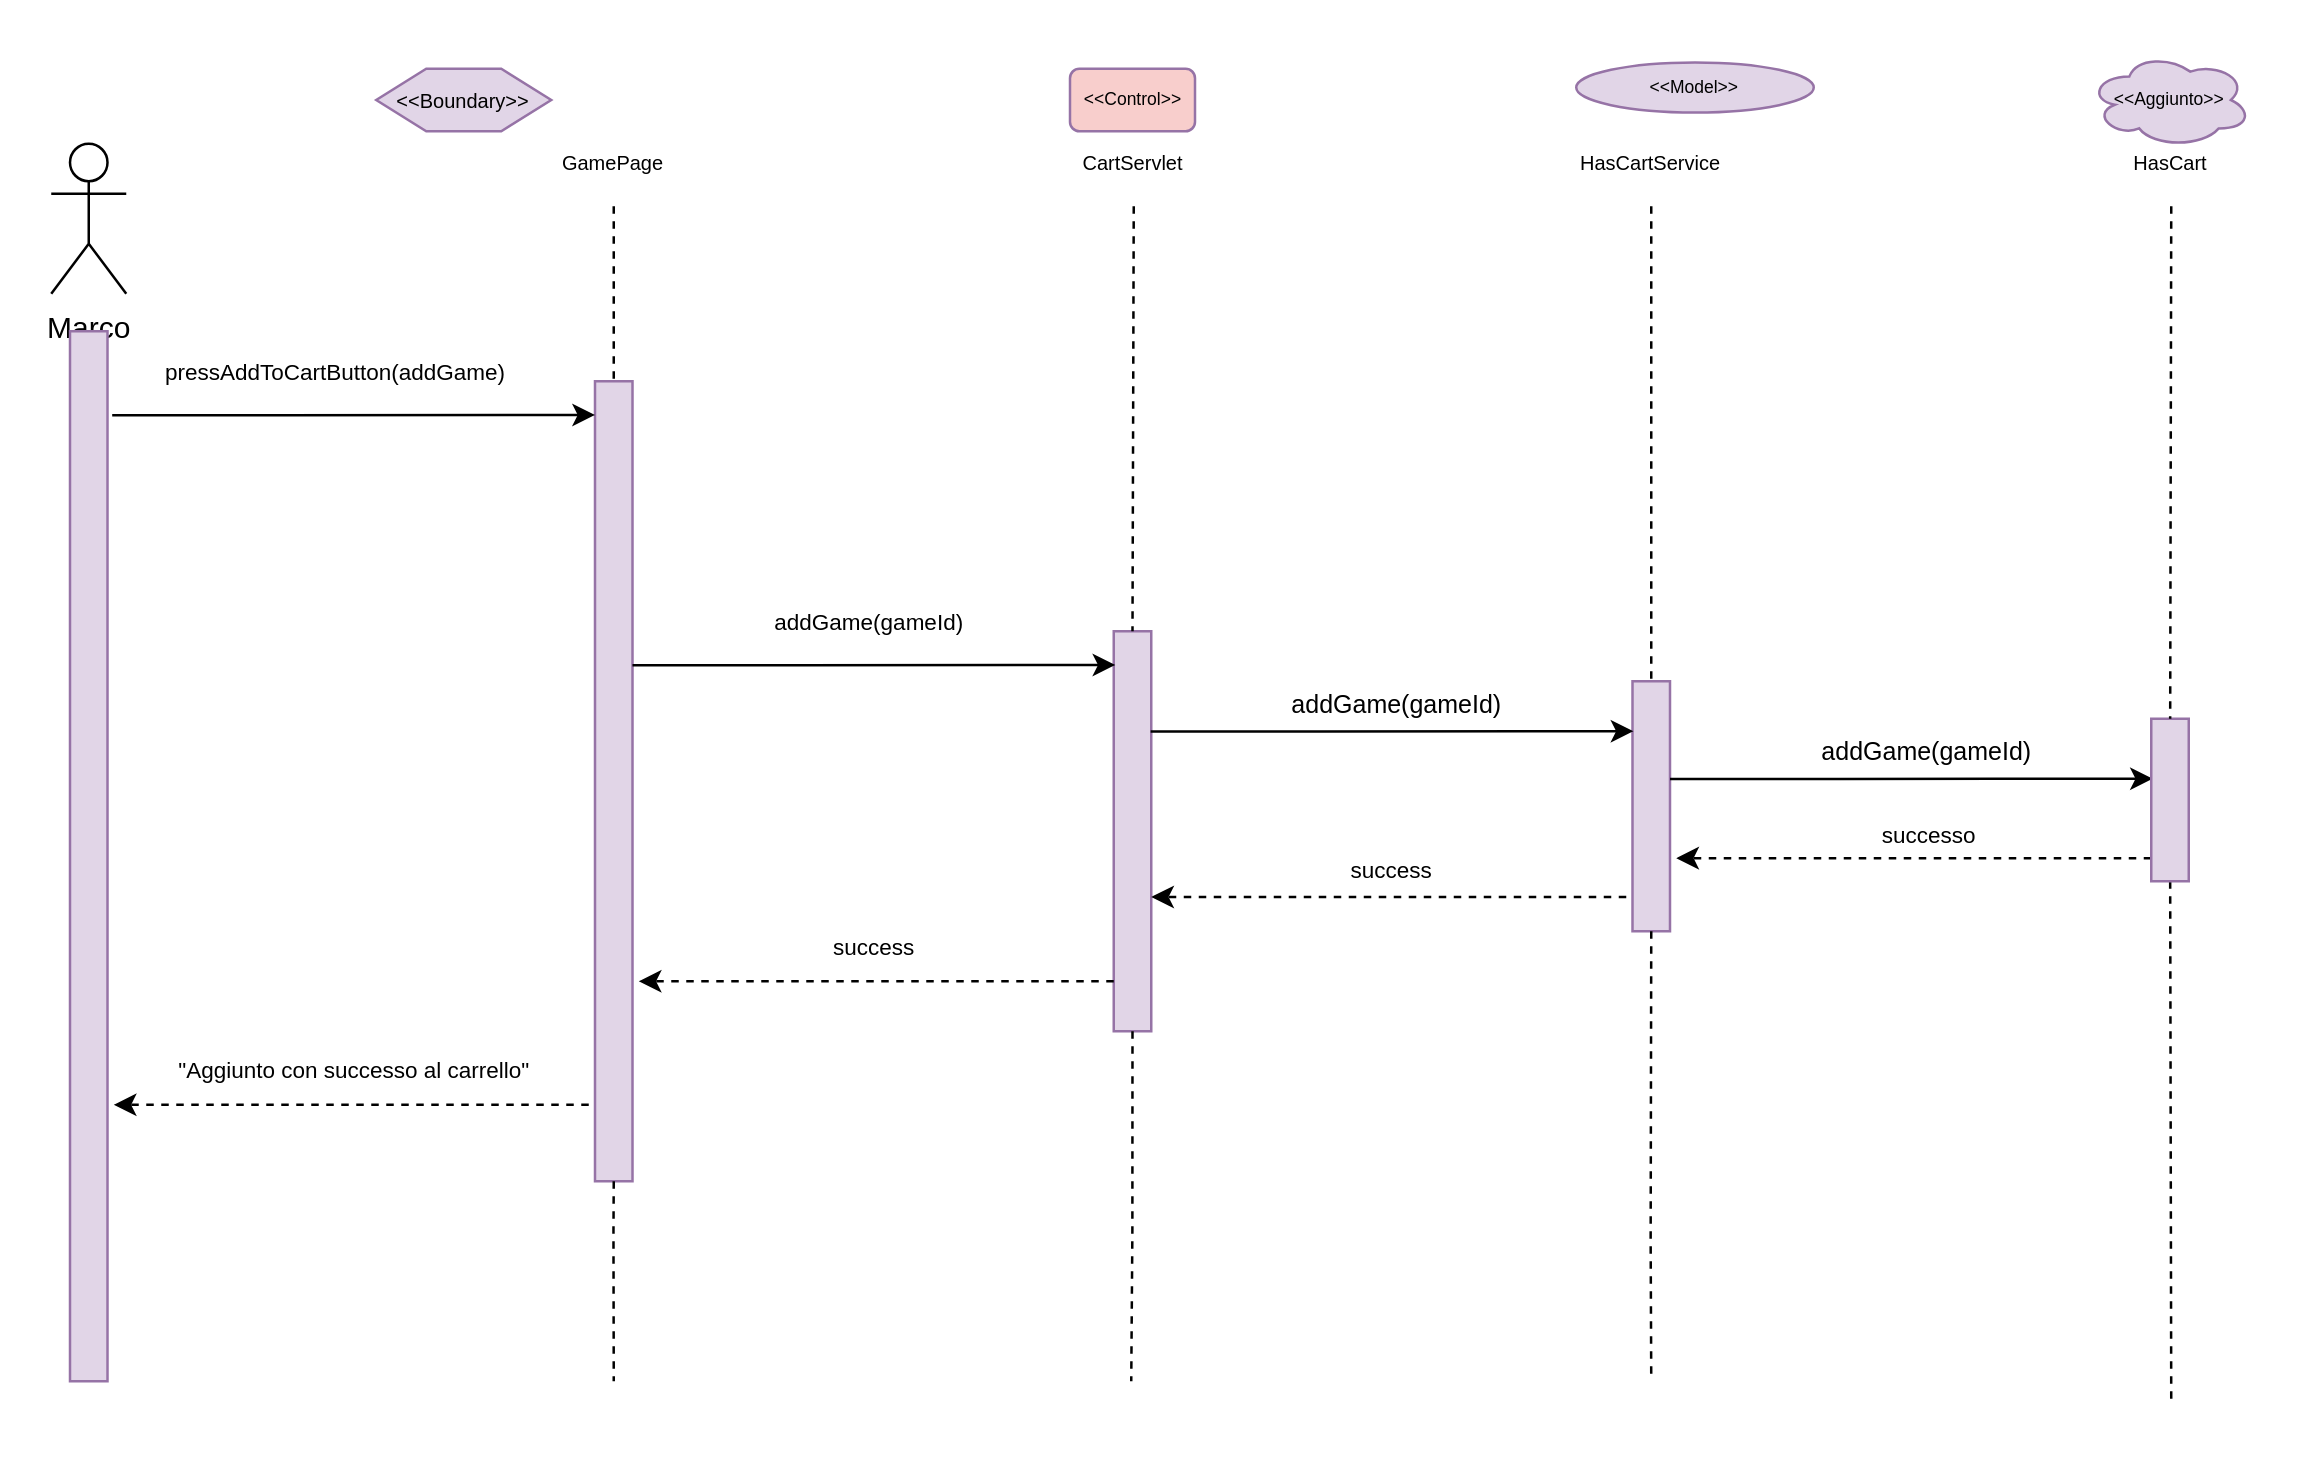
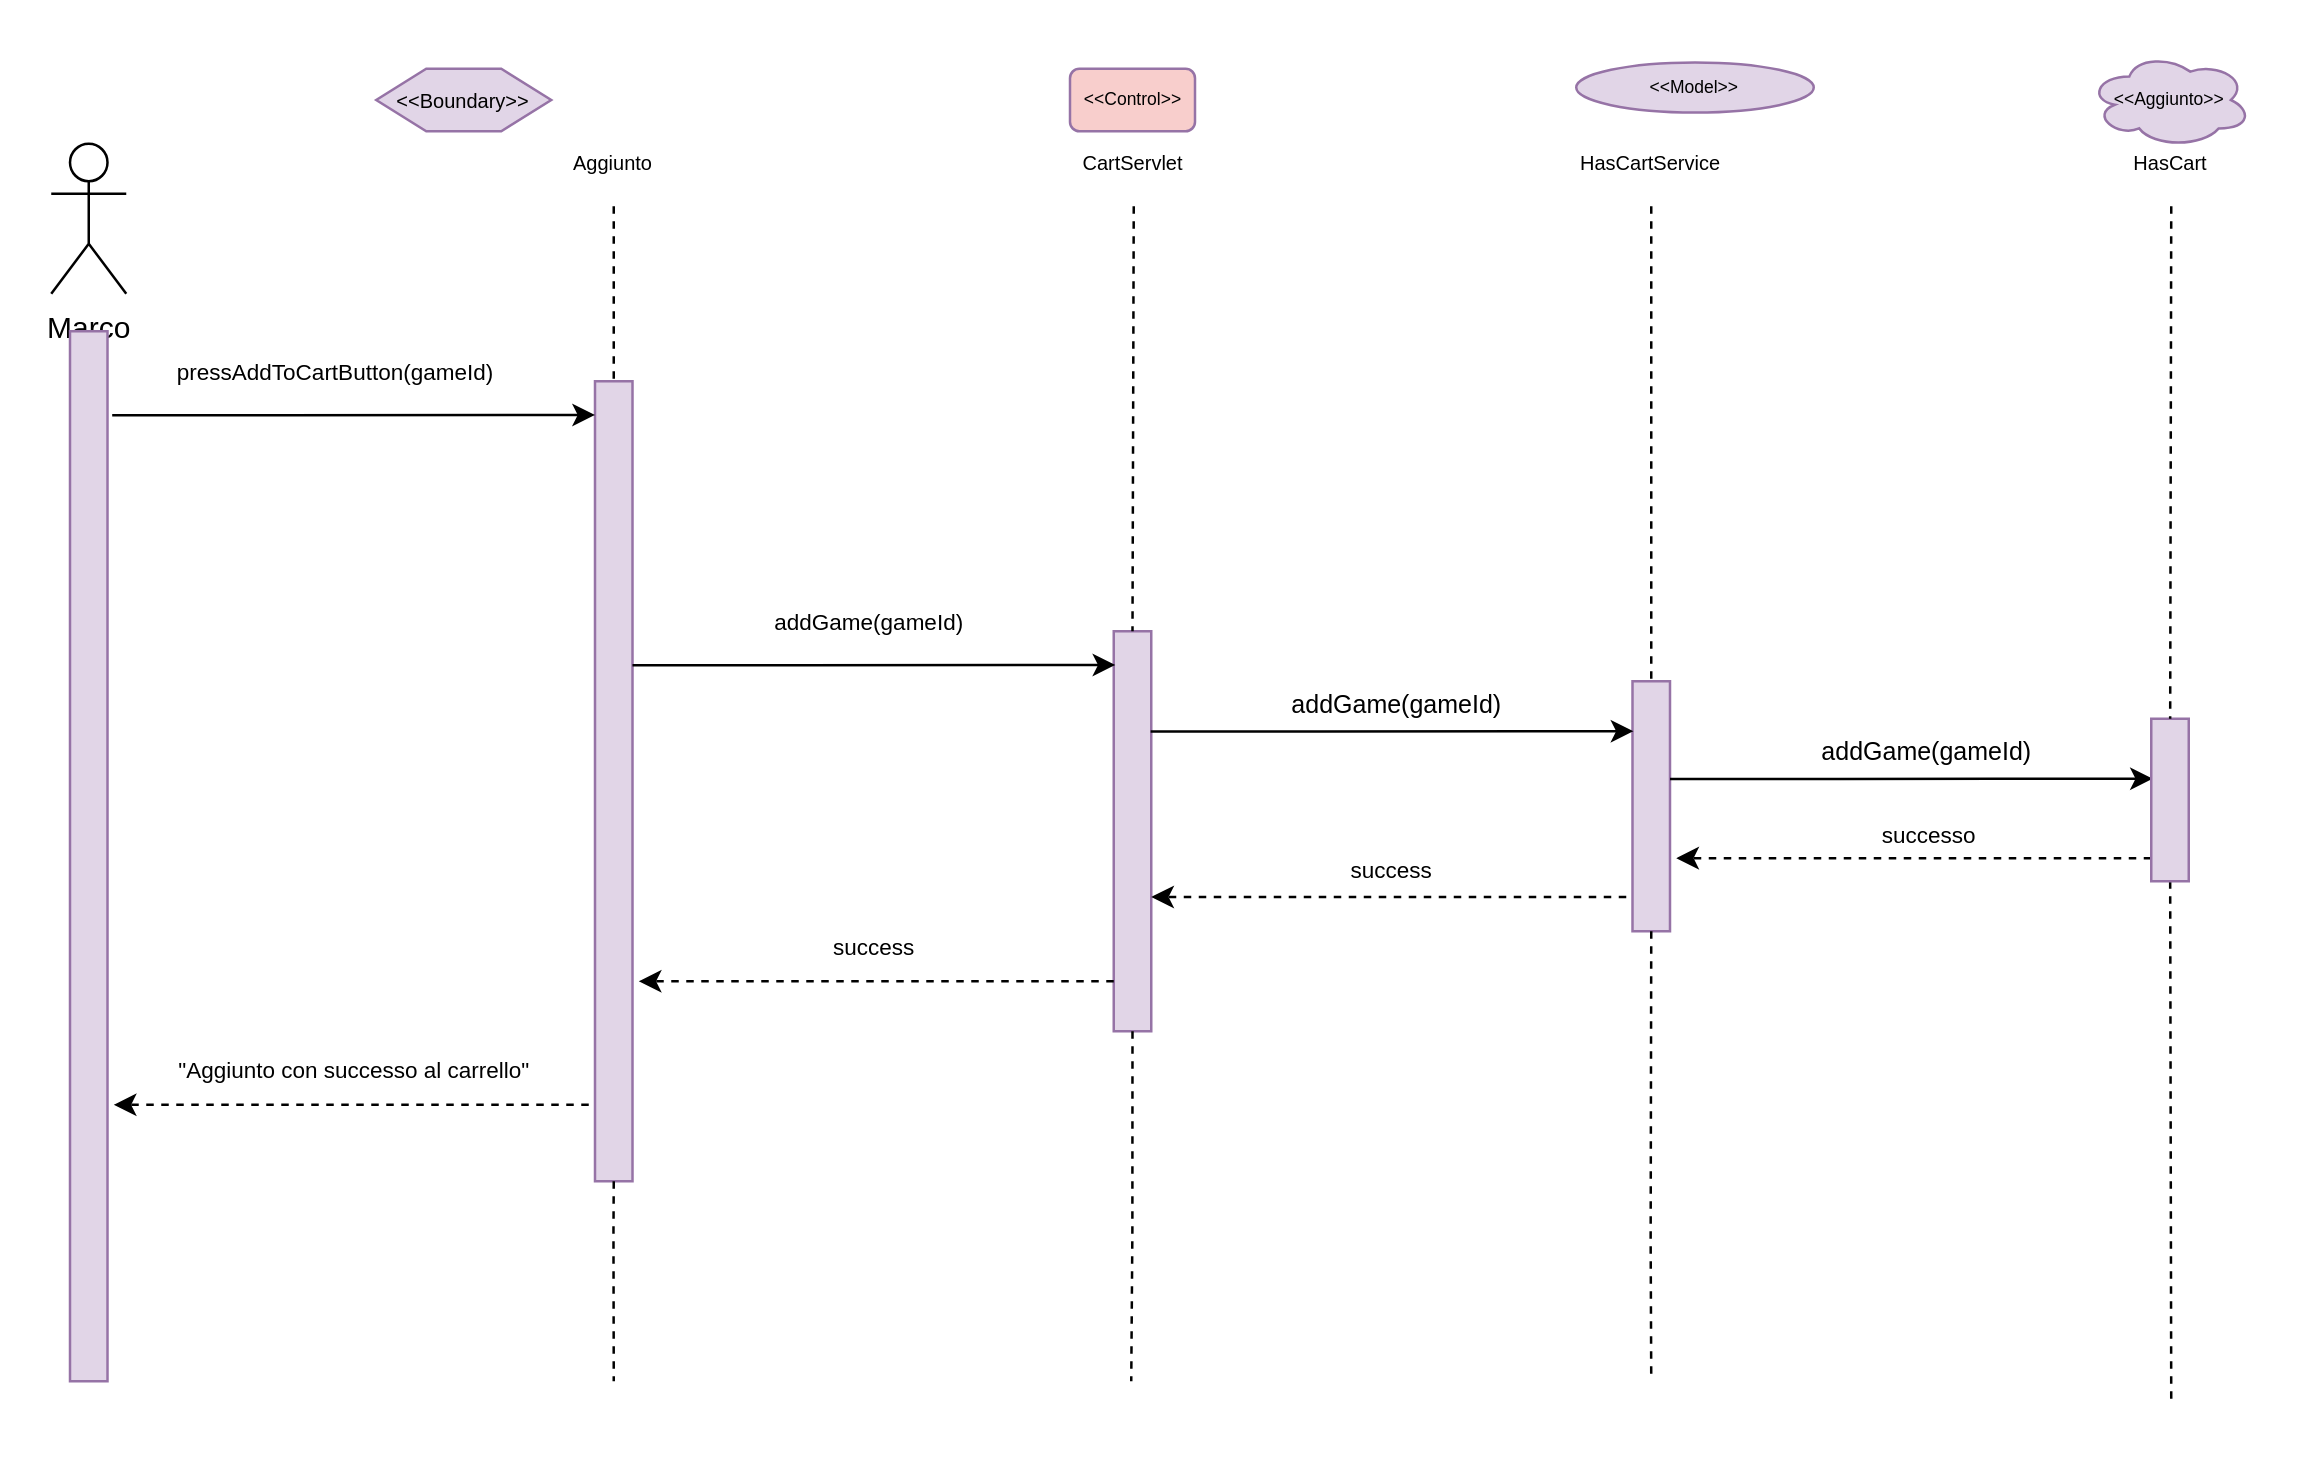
node "GamePage": label "GamePage" -> "Aggiunto"
node "pressAddToCartButton(addGame)": label "pressAddToCartButton(addGame)" -> "pressAddToCartButton(gameId)"
